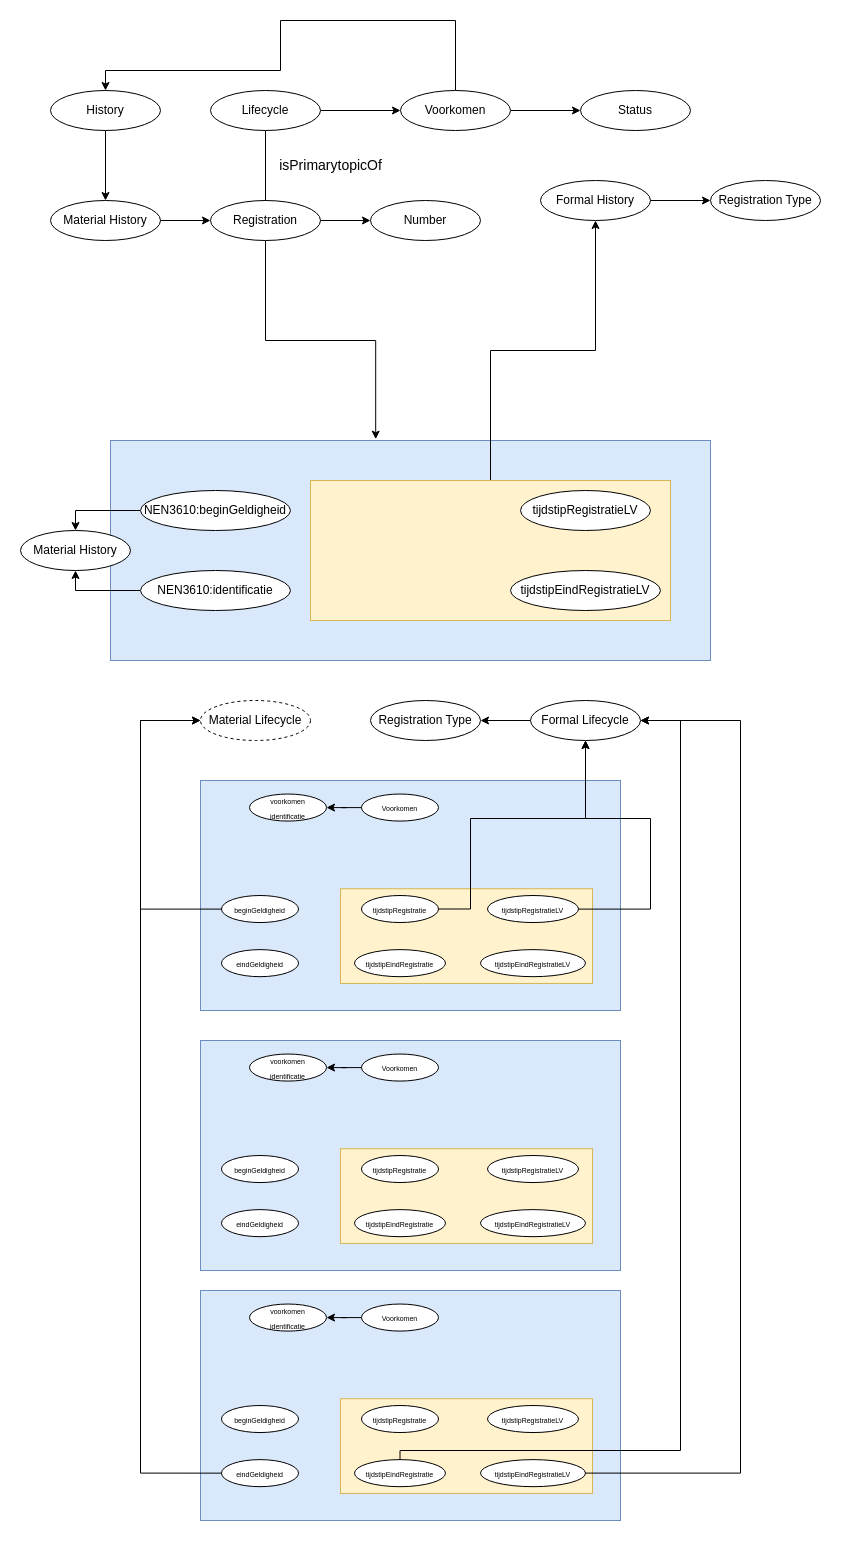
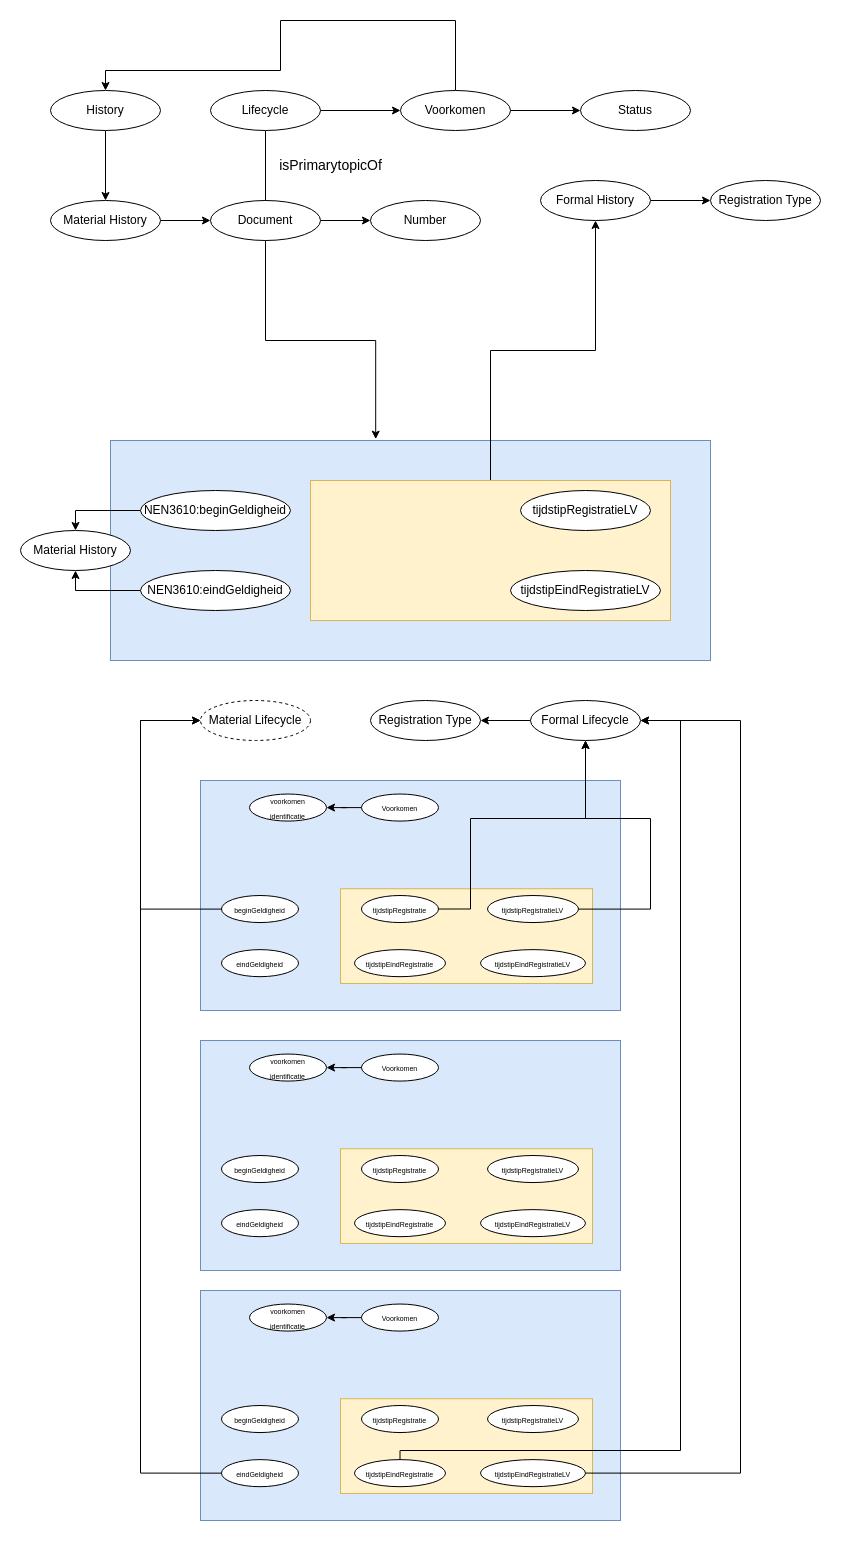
node "Registration": label "Registration" -> "Document"
node "NEN3610:identificatie": label "NEN3610:identificatie" -> "NEN3610:eindGeldigheid"
